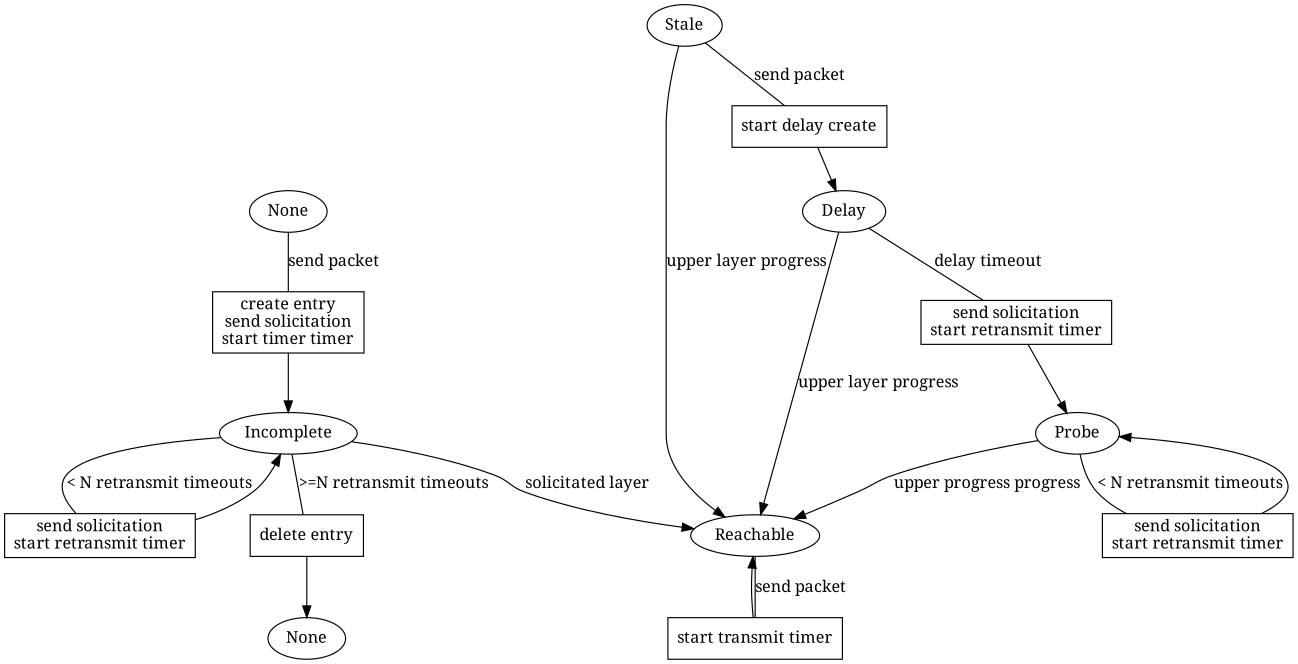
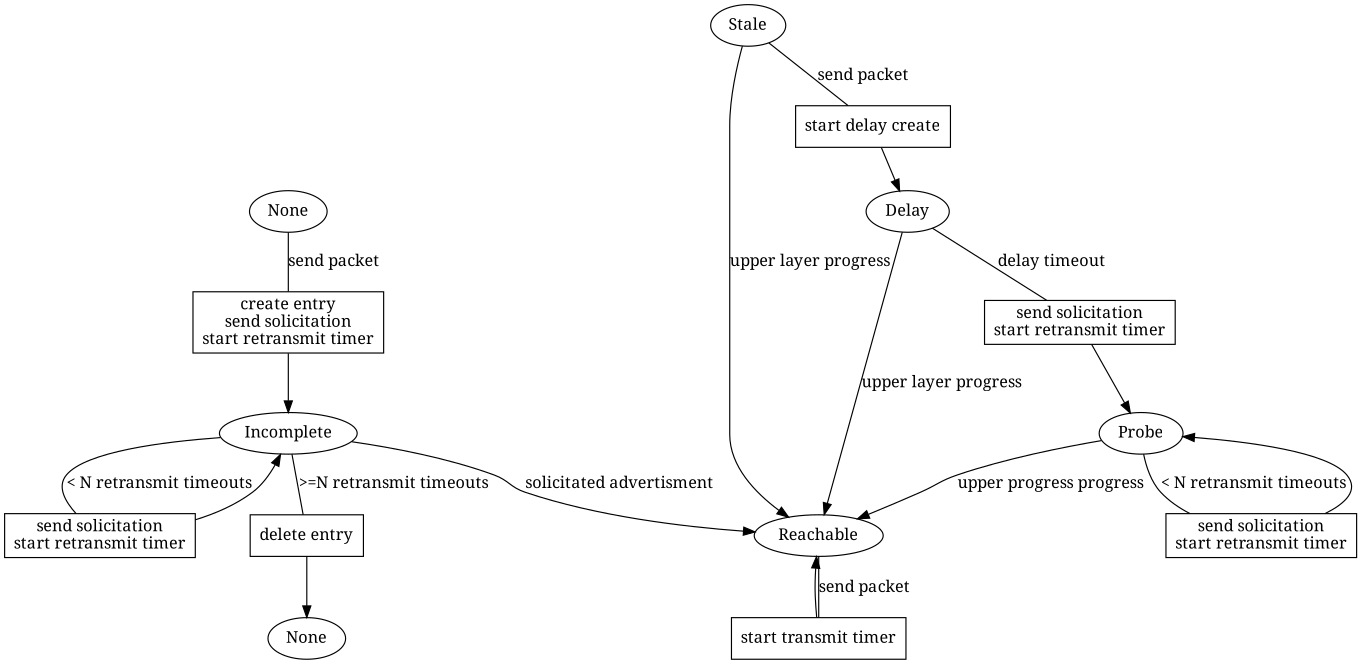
node "create entry send solicitation start timer timer": label "create entry send solicitation start timer timer" -> "create entry send solicitation start retransmit timer"
edge "Incomplete" -> "Reachable": label "solicitated layer" -> "solicitated advertisment"
